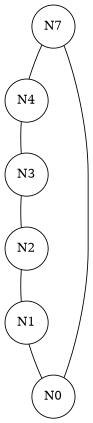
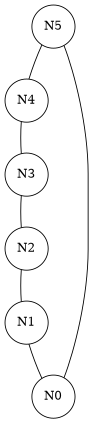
node "N7": label "N7" -> "N5"
